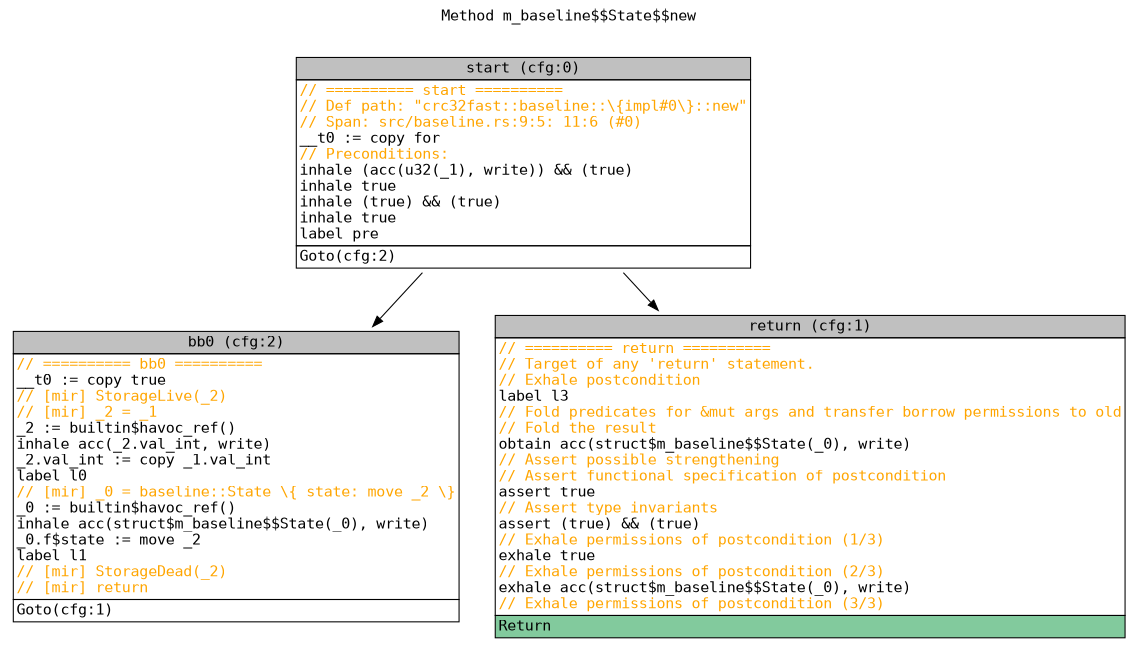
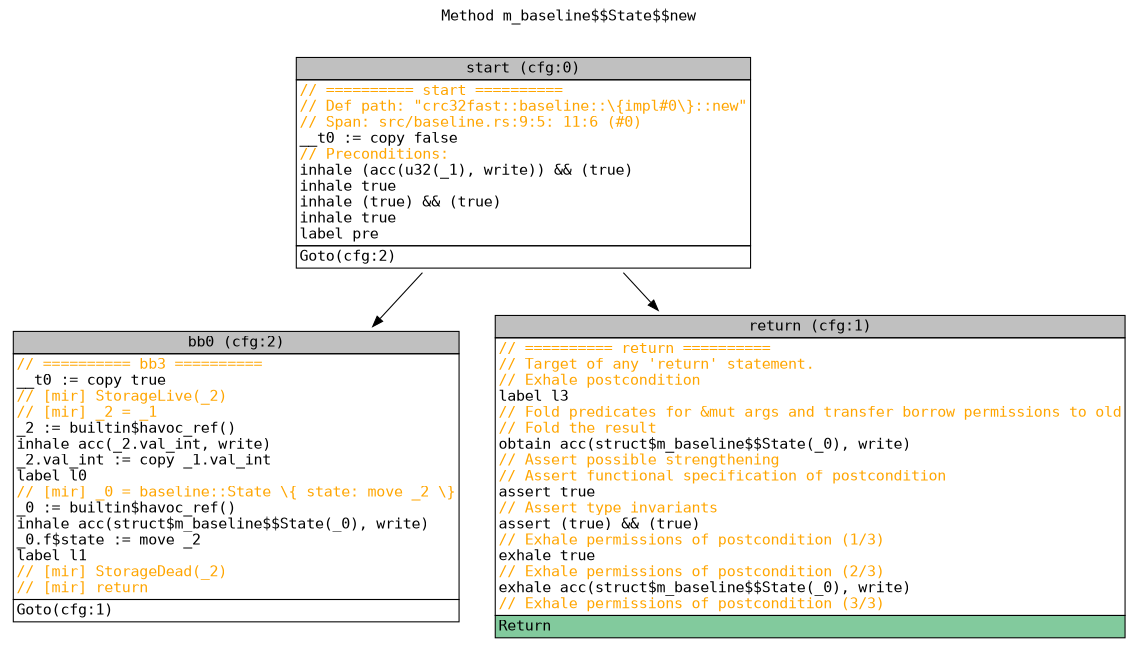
node "start (cfg:0)": text "__t0 := copy for" -> "__t0 := copy false"
node "bb0 (cfg:2)": text "// ========== bb0 ==========" -> "// ========== bb3 =========="
